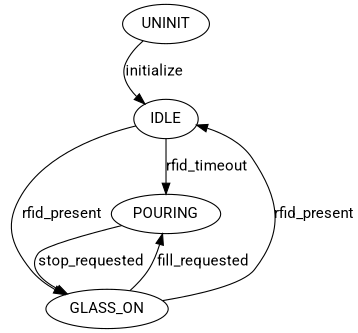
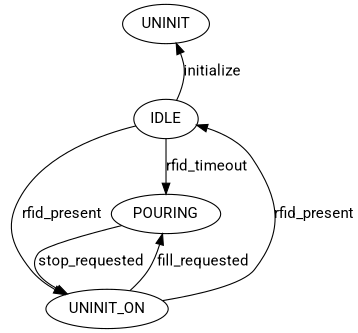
edge "UNINIT" -> "IDLE": reversed
node "GLASS_ON": label "GLASS_ON" -> "UNINIT_ON"
